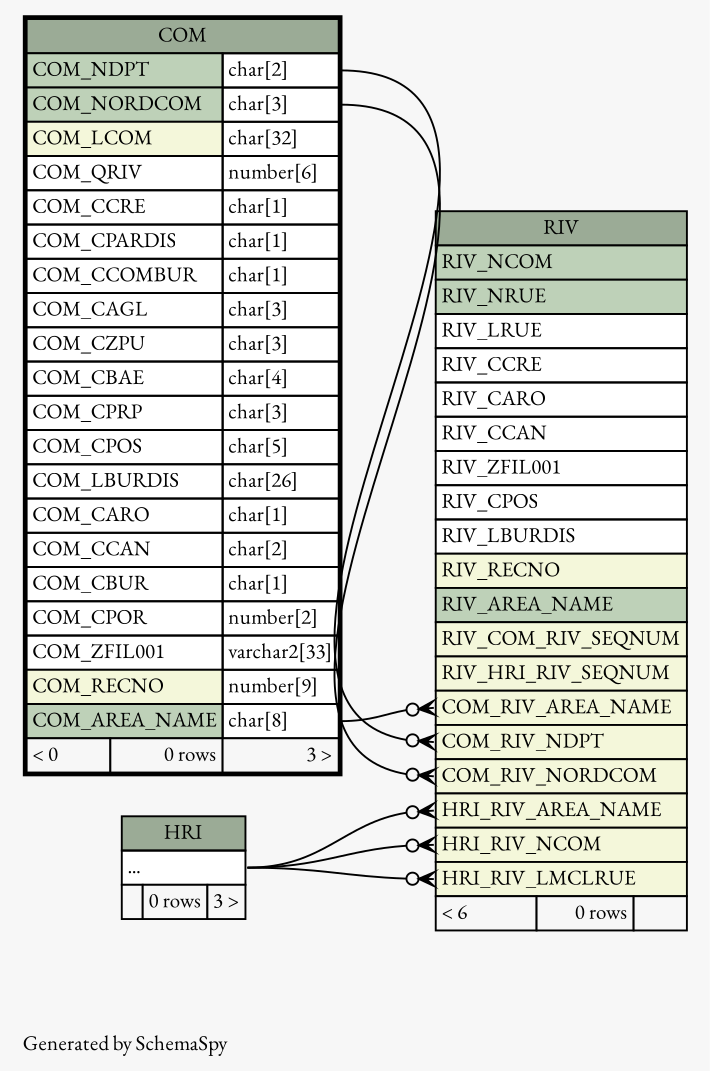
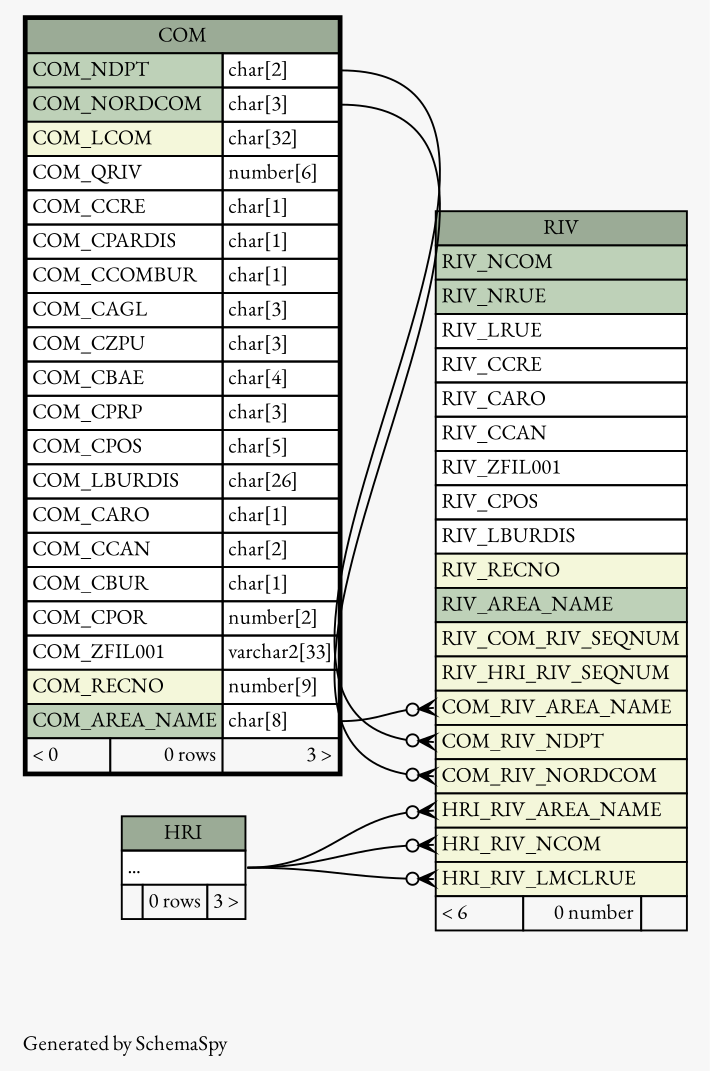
node "RIV": text "0 rows" -> "0 number"
